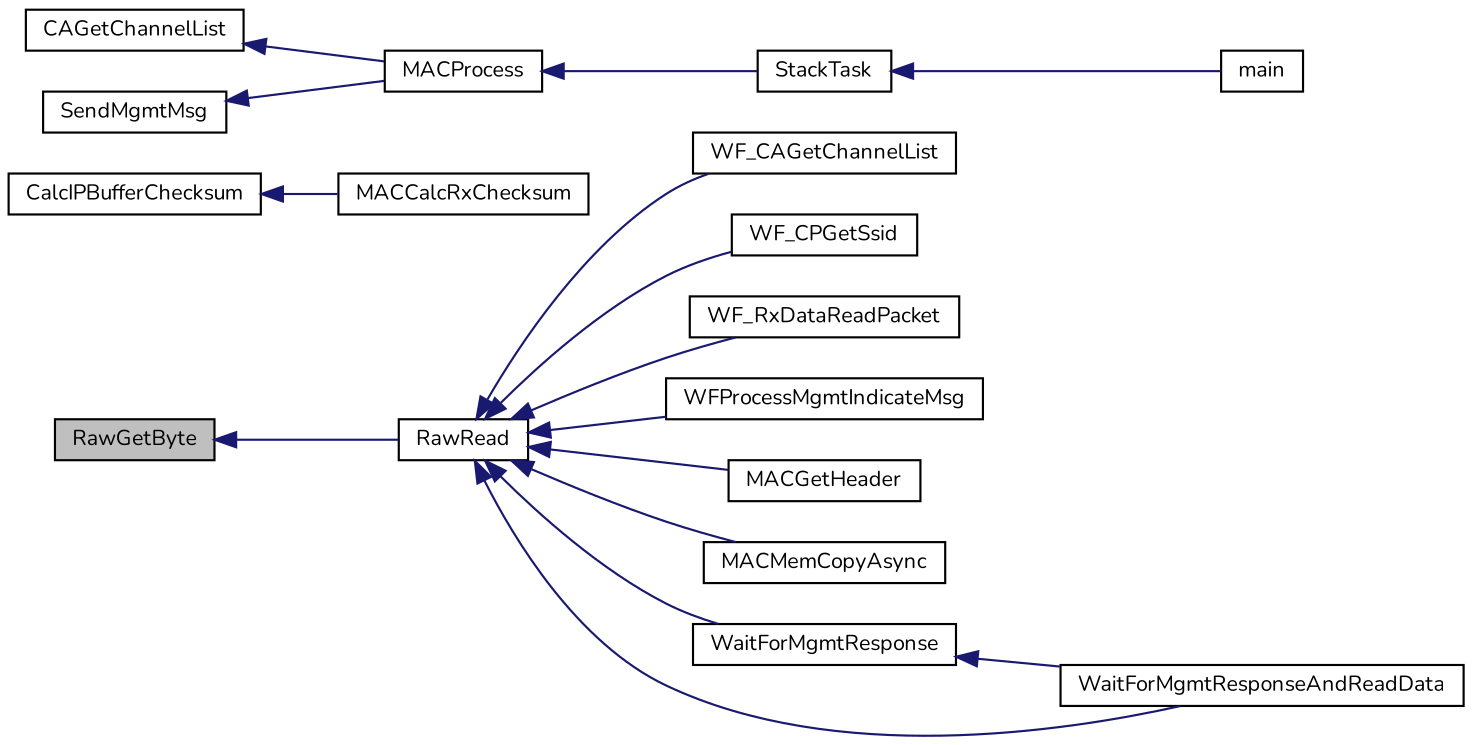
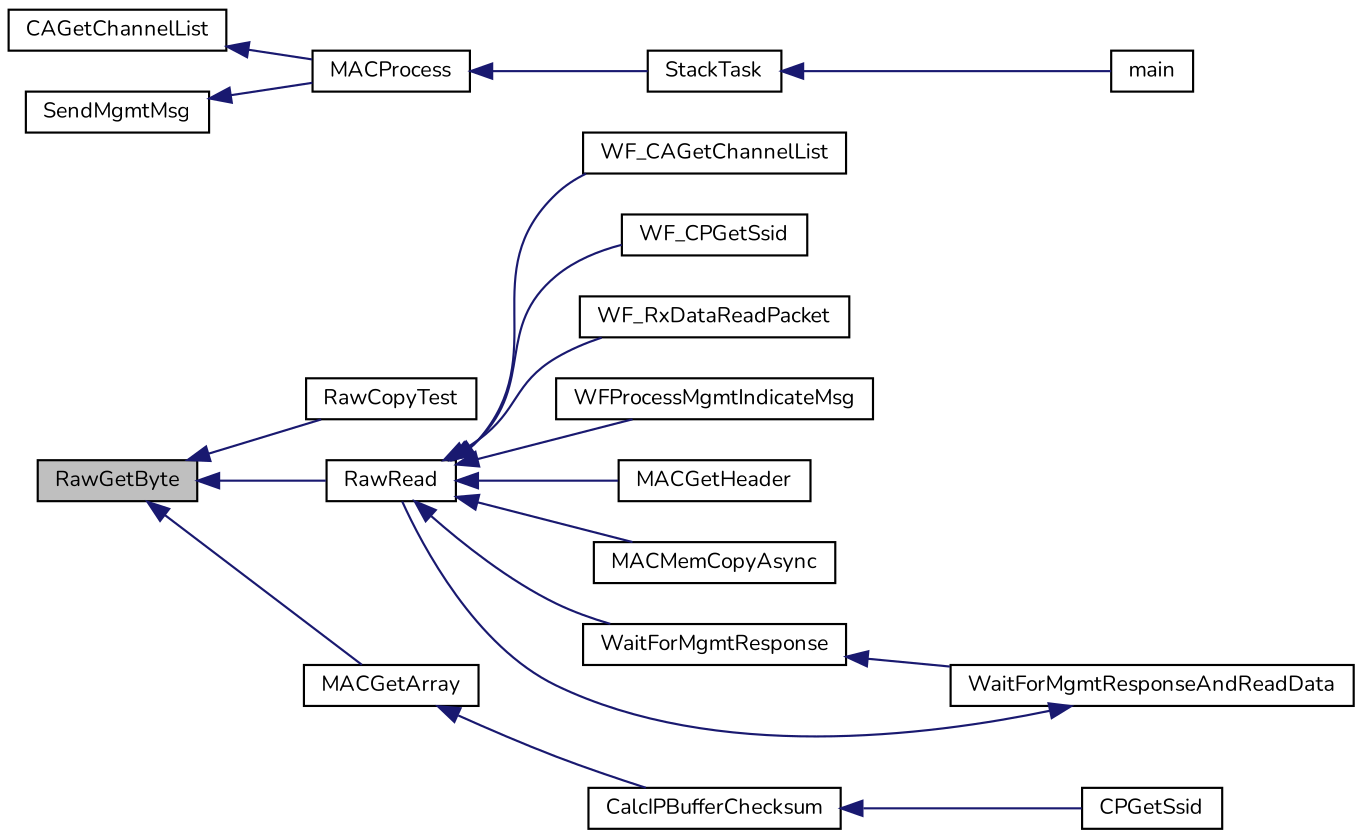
node "MACCalcRxChecksum": label "MACCalcRxChecksum" -> "CPGetSsid"
node "RawCopyTest": added
node "MACGetArray": added
edge "WaitForMgmtResponseAndReadData" -> "RawRead": reversed
